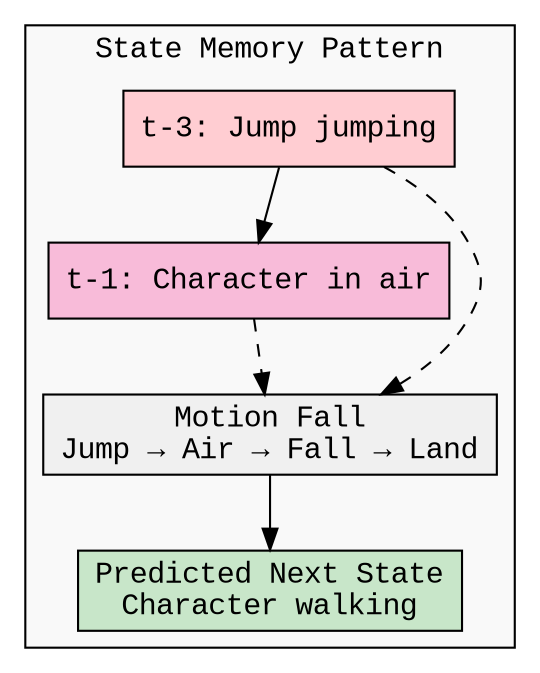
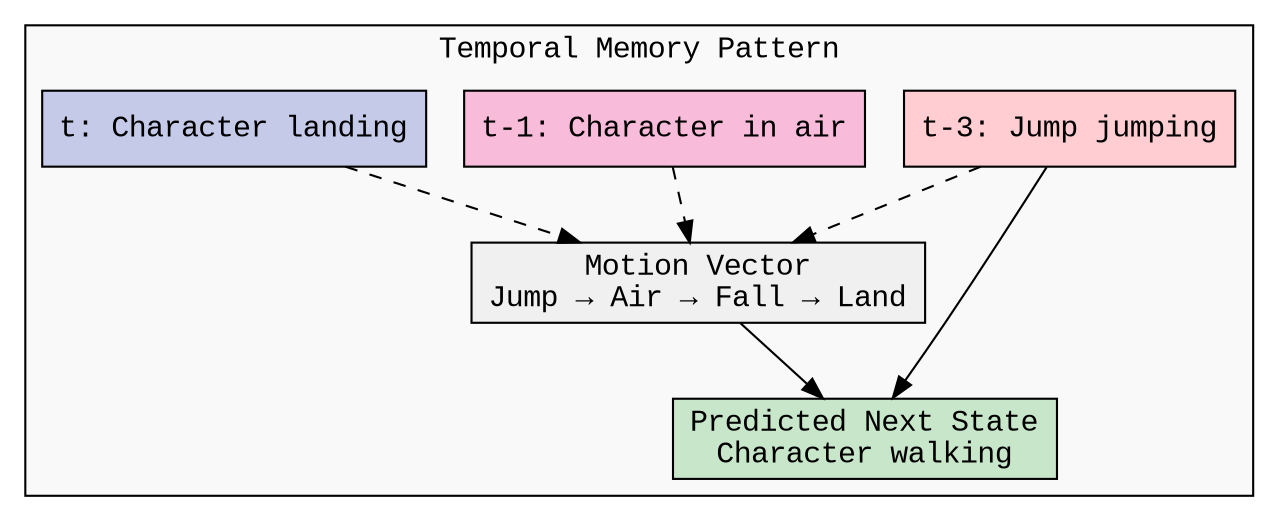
cluster "State Memory Pattern": label "State Memory Pattern" -> "Temporal Memory Pattern"
node "t: Character landing": added
edge "t-3: Jump jumping" -> "t-1: Character in air": now "t-3: Jump jumping" -> "Predicted Next State Character walking"
node "Motion Fall Jump → Air → Fall → Land": label "Motion Fall Jump → Air → Fall → Land" -> "Motion Vector Jump → Air → Fall → Land"
